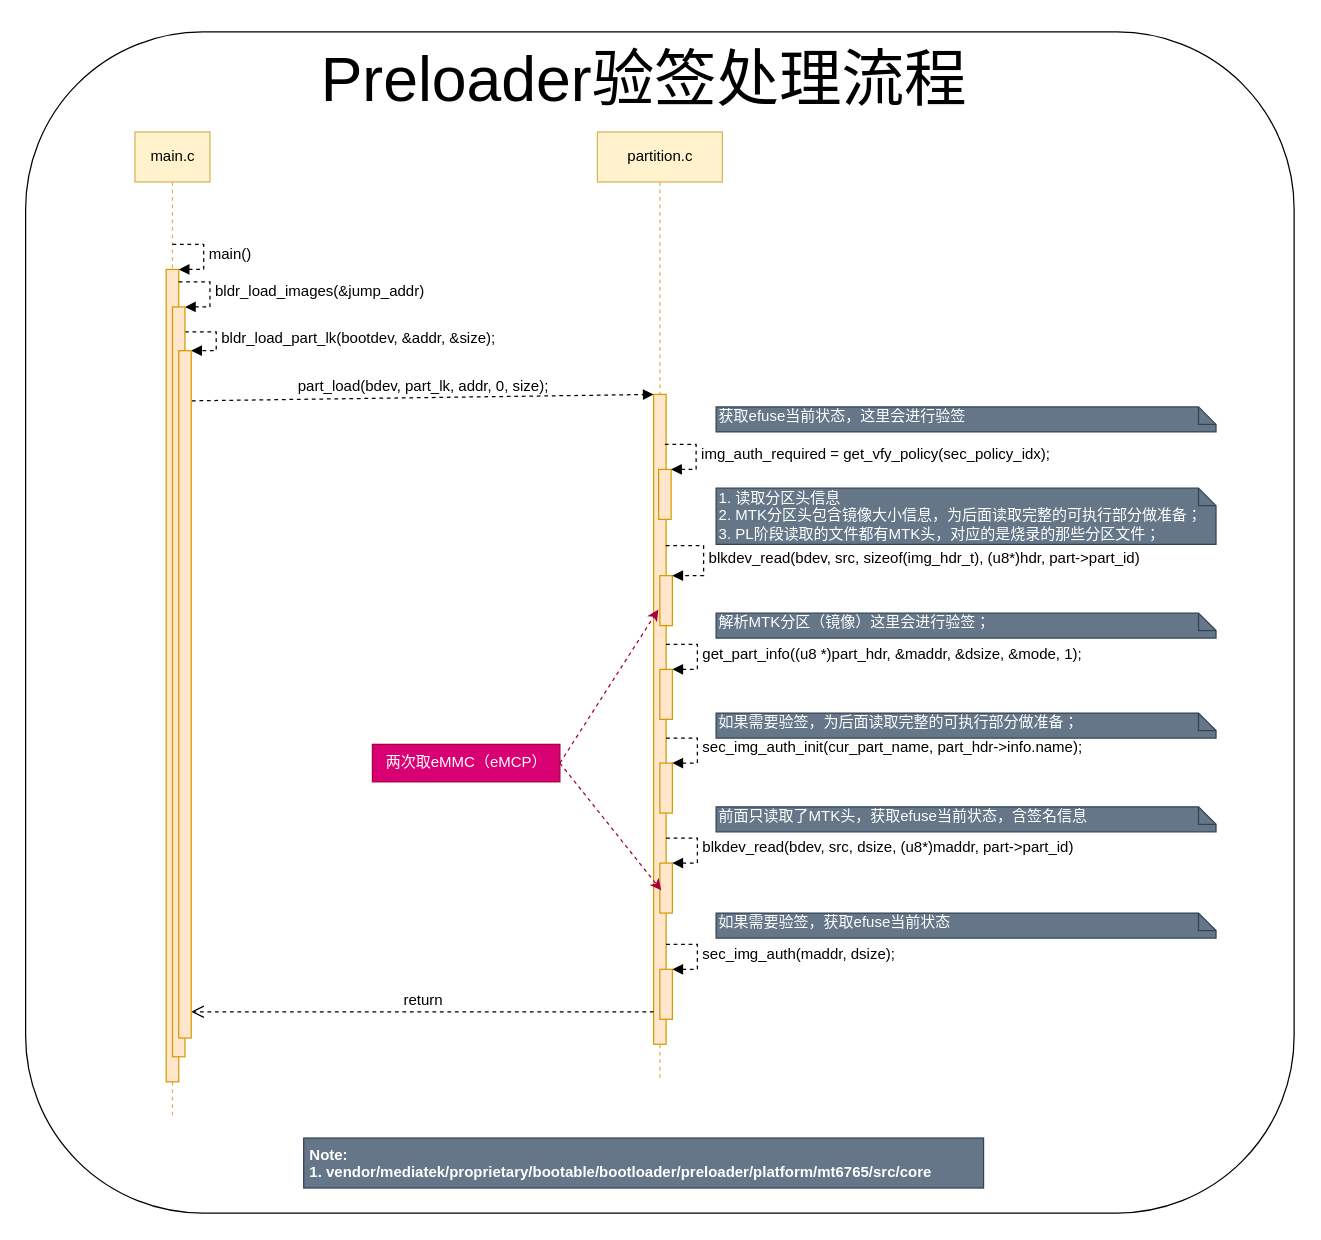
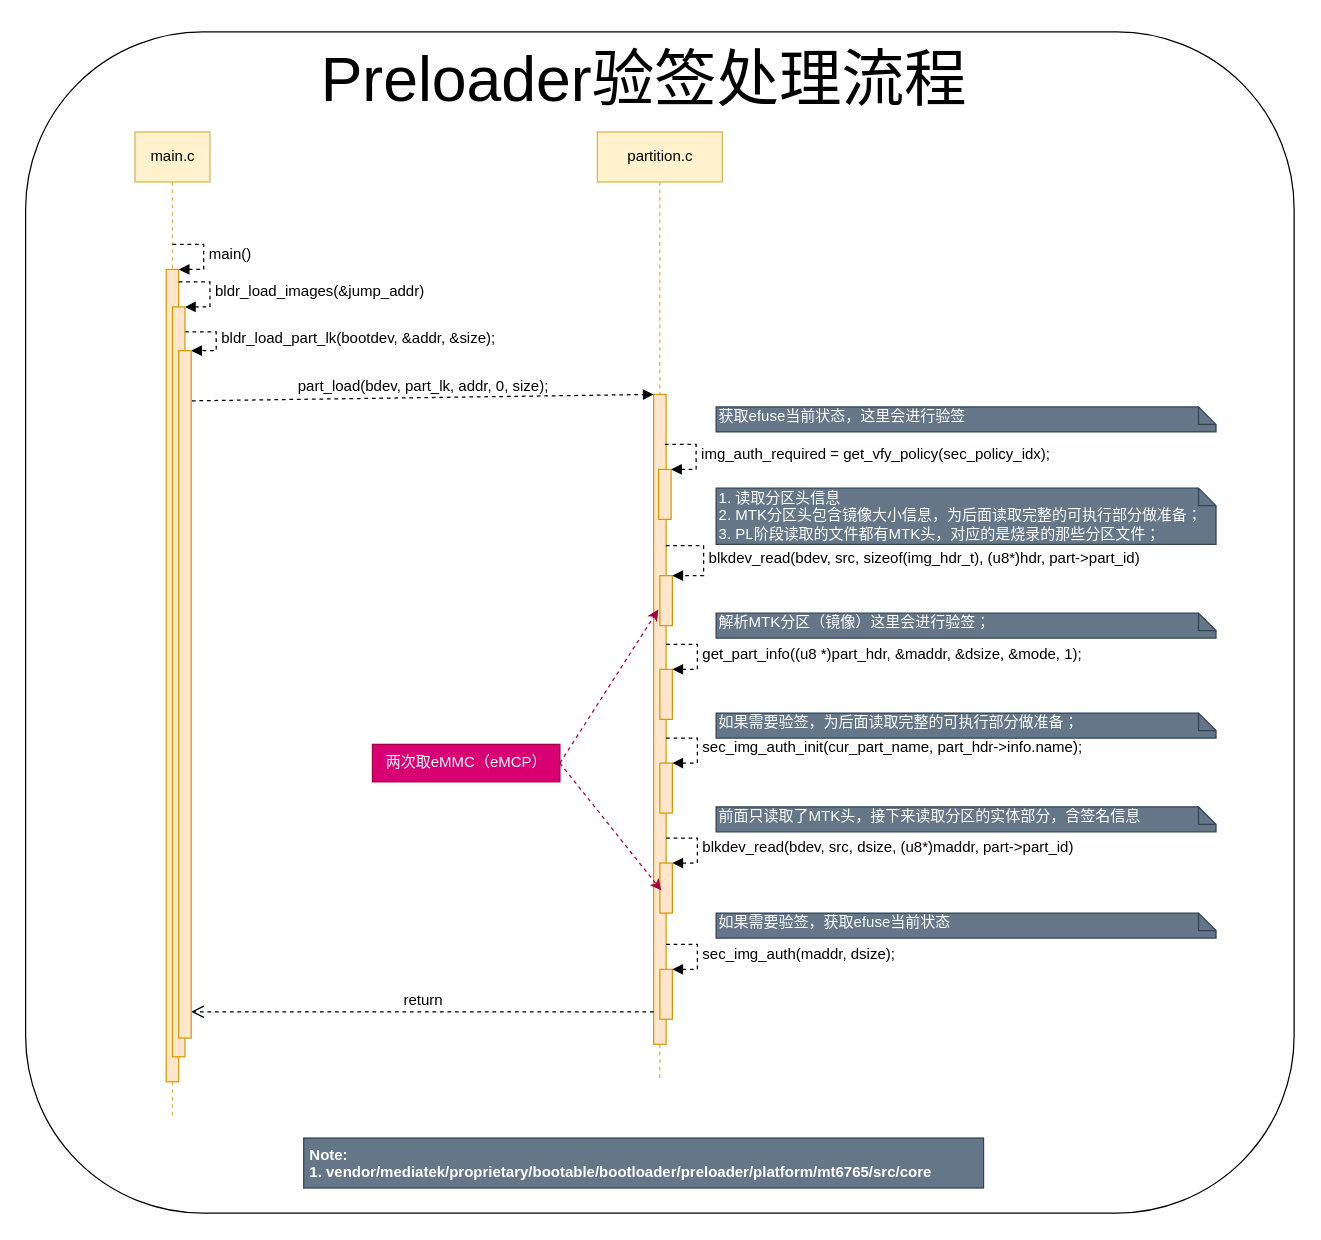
node "前面只读取了MTK头，获取efuse当前状态，含签名信息": label "前面只读取了MTK头，获取efuse当前状态，含签名信息" -> "前面只读取了MTK头，接下来读取分区的实体部分，含签名信息"
